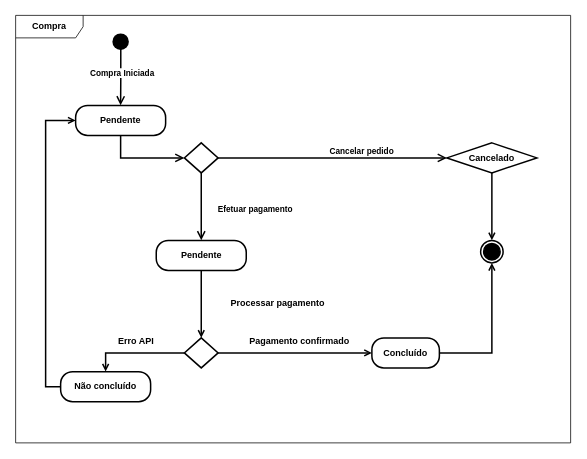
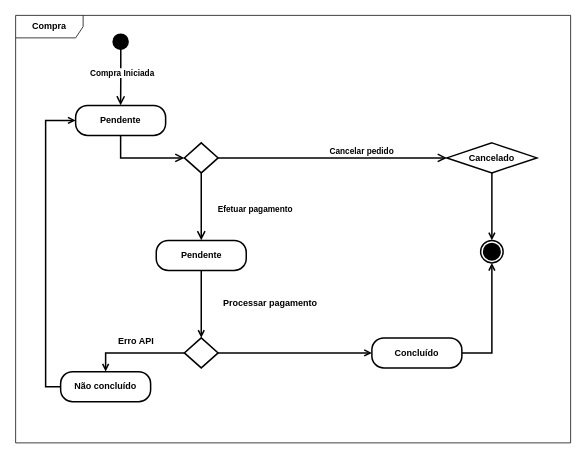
node "Processar pagamento": moved (282, 308) -> (274, 308)
node "Pagamento confirmado": removed
node "Concluído": size 68x30 -> 90x30
